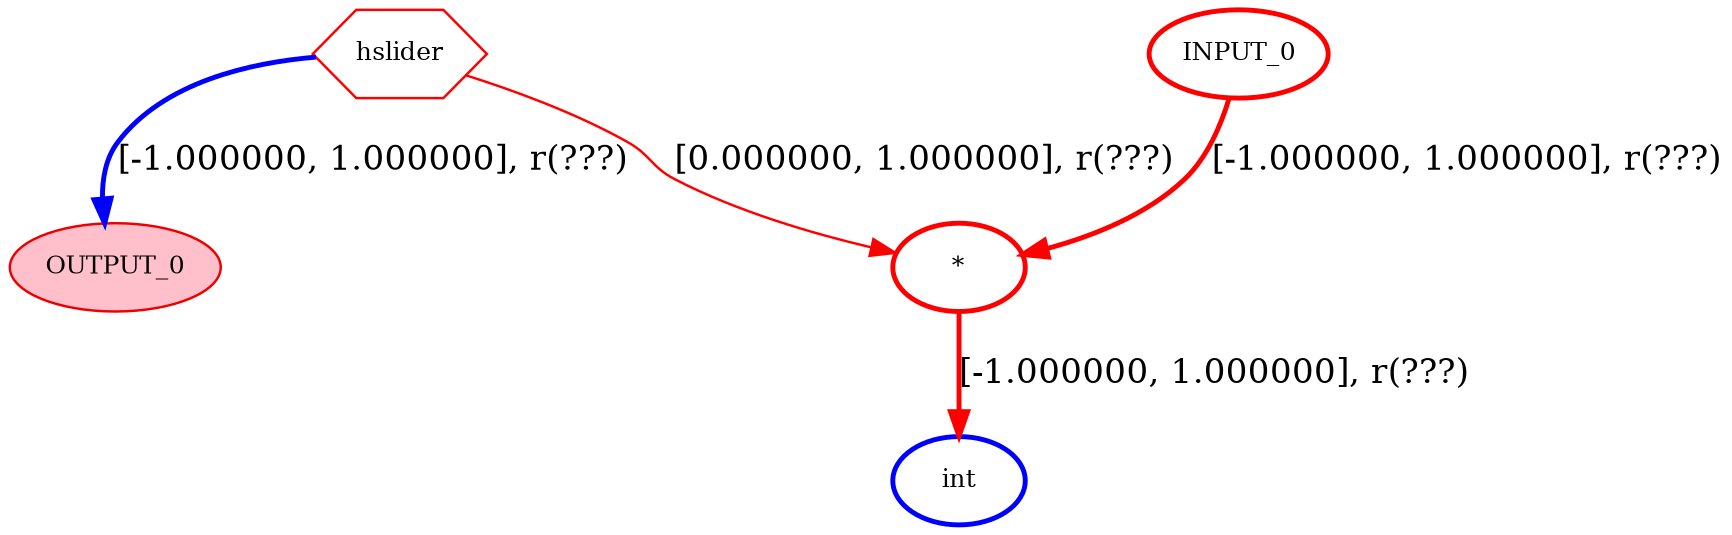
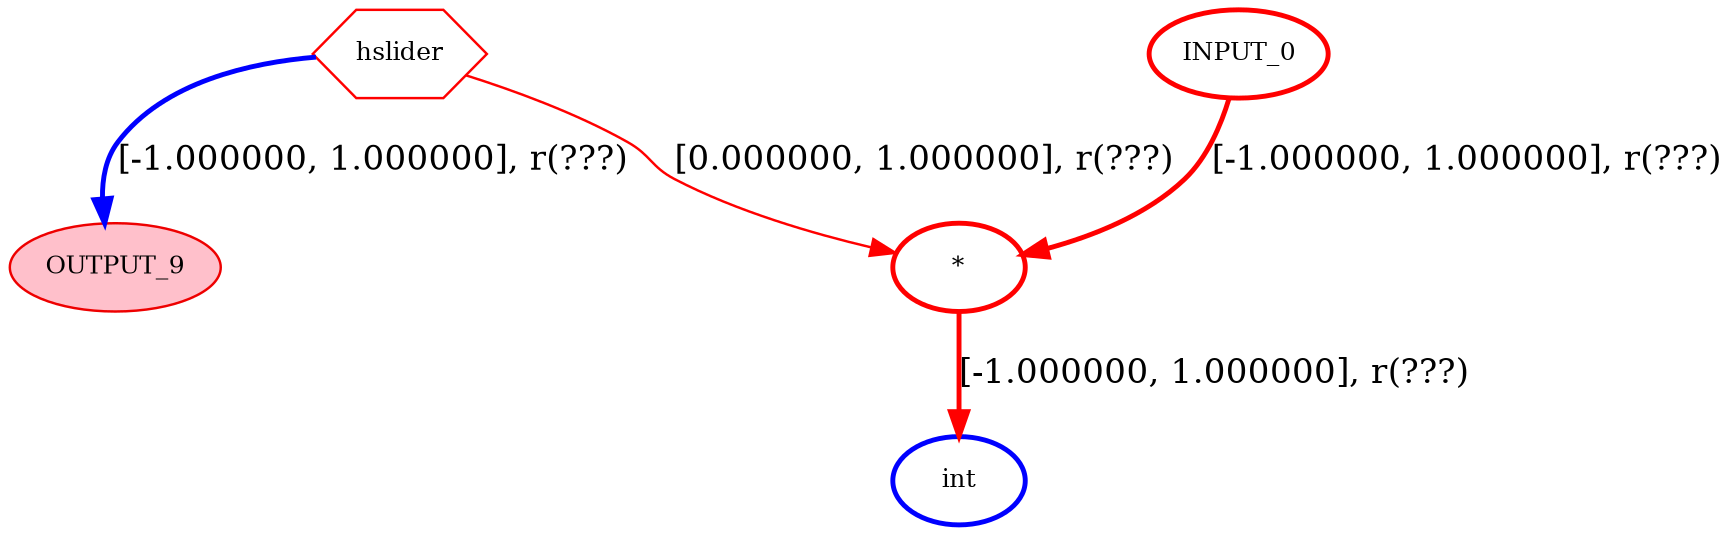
node "OUTPUT_0": label "OUTPUT_0" -> "OUTPUT_9"
